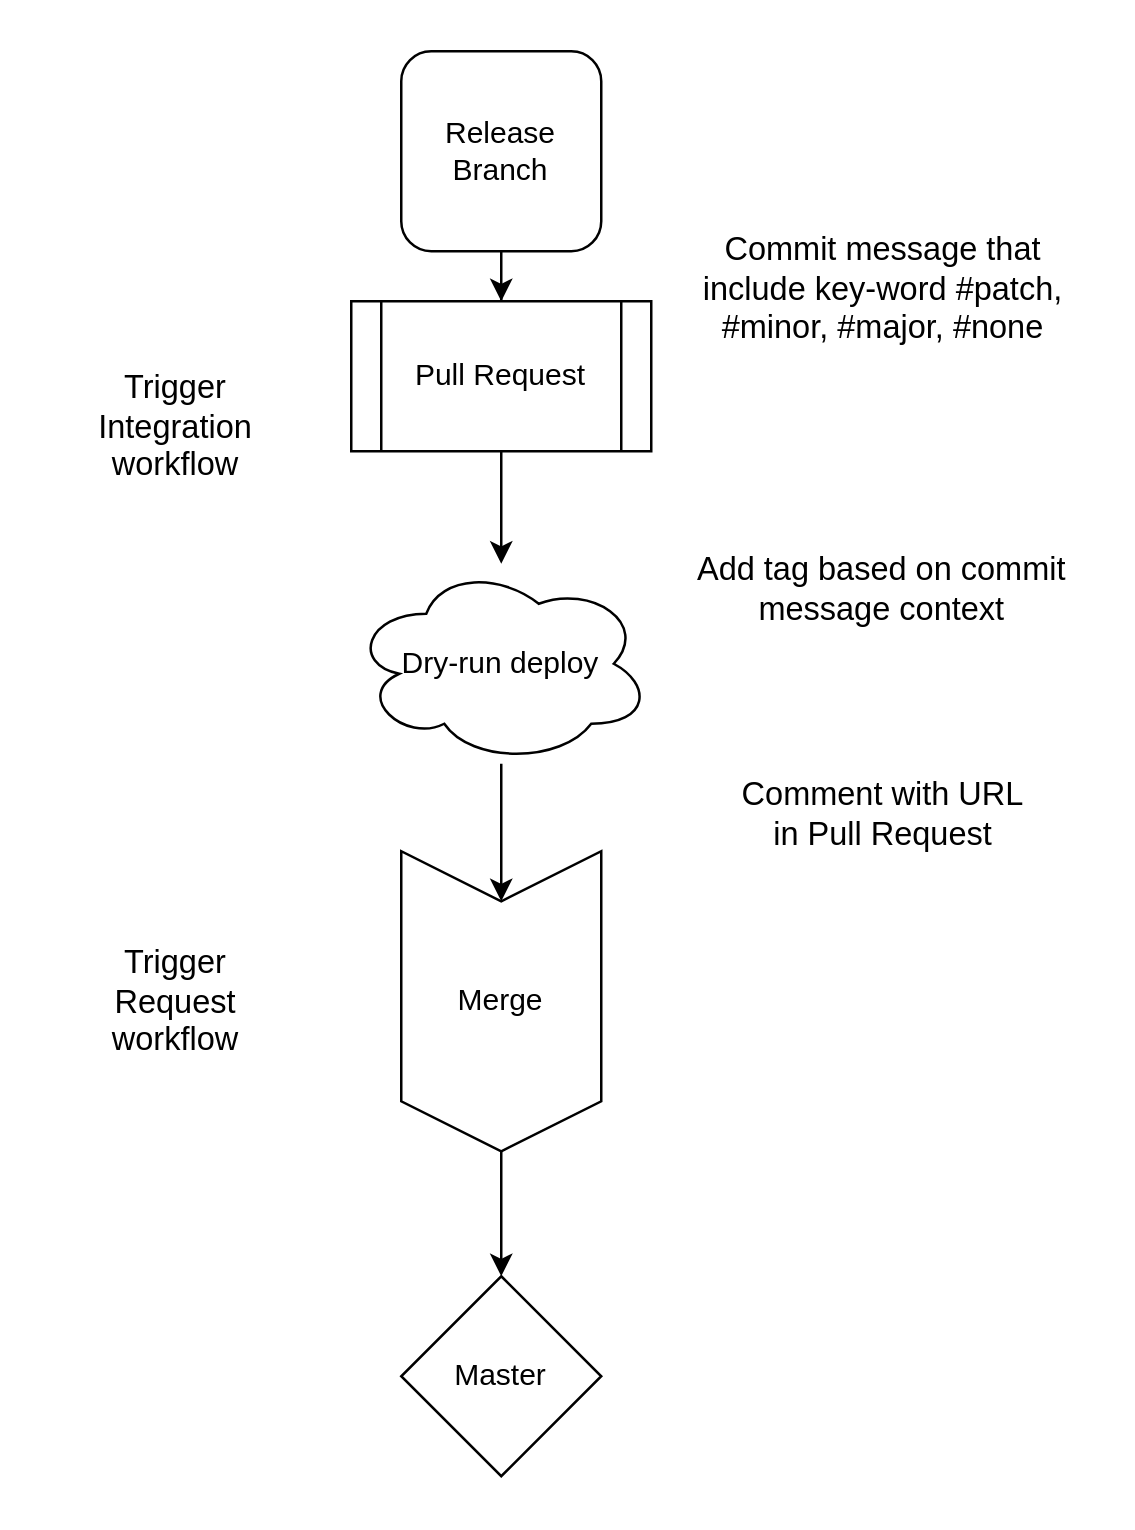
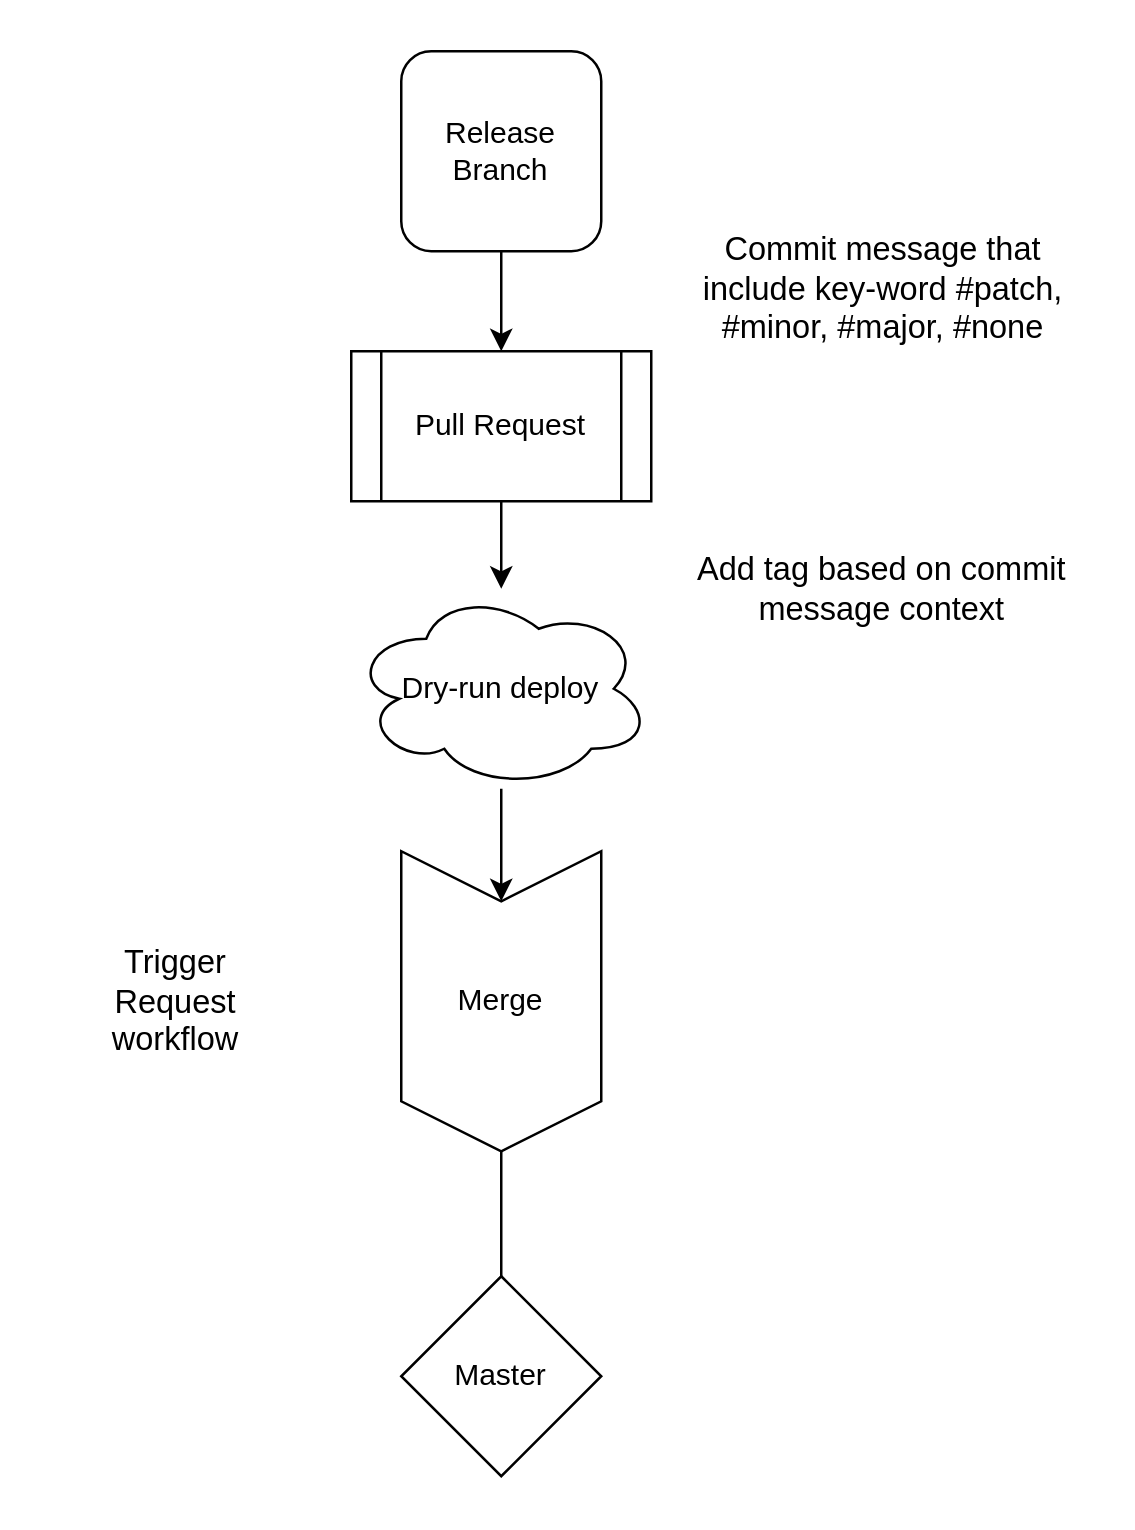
node "Pull Request": moved (501, 376) -> (501, 426)
node "Trigger Integration workflow": removed
node "Dry-run deploy": moved (501, 664) -> (501, 689)
node "Comment with URL in Pull Request": removed
edge "Merge" -> "Master": arrowhead classic -> none
